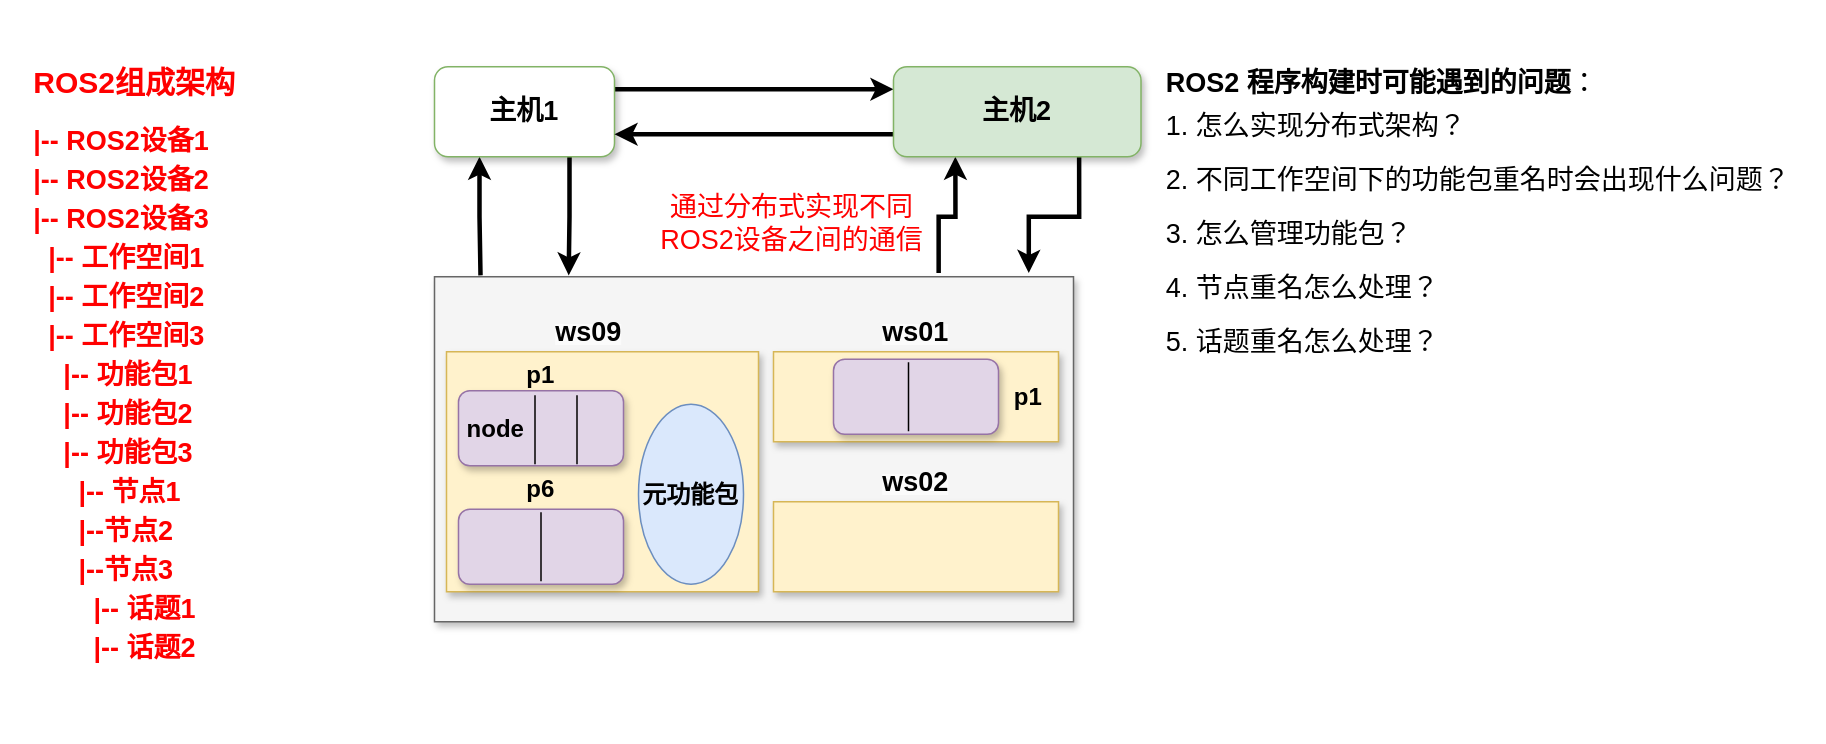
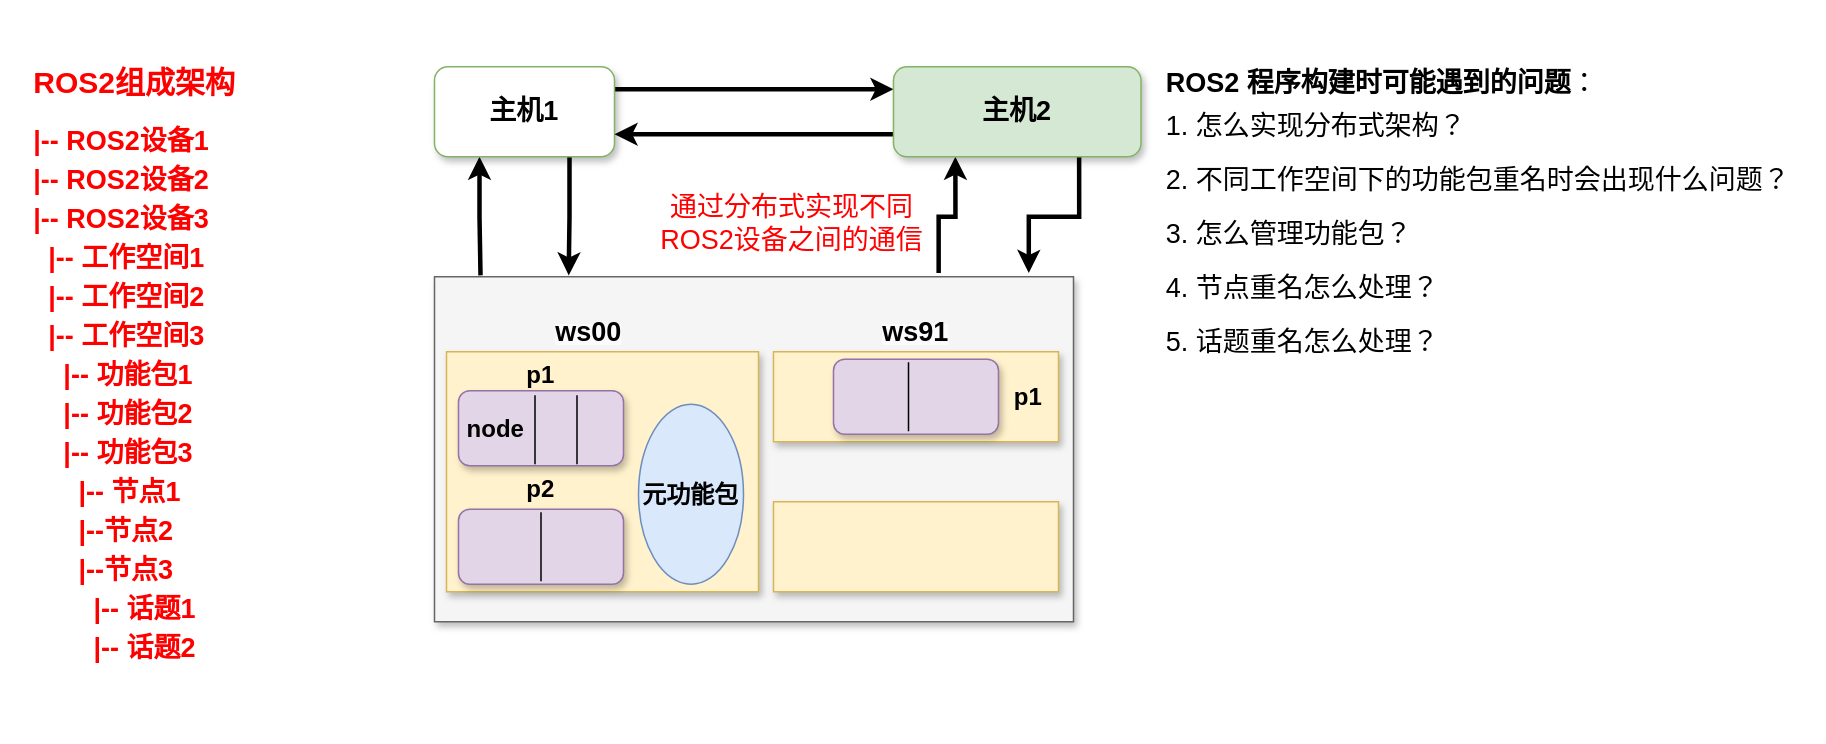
node "ws09": label "ws09" -> "ws00"
node "ws01": label "ws01" -> "ws91"
node "ws02": removed
node "p6": label "p6" -> "p2"
